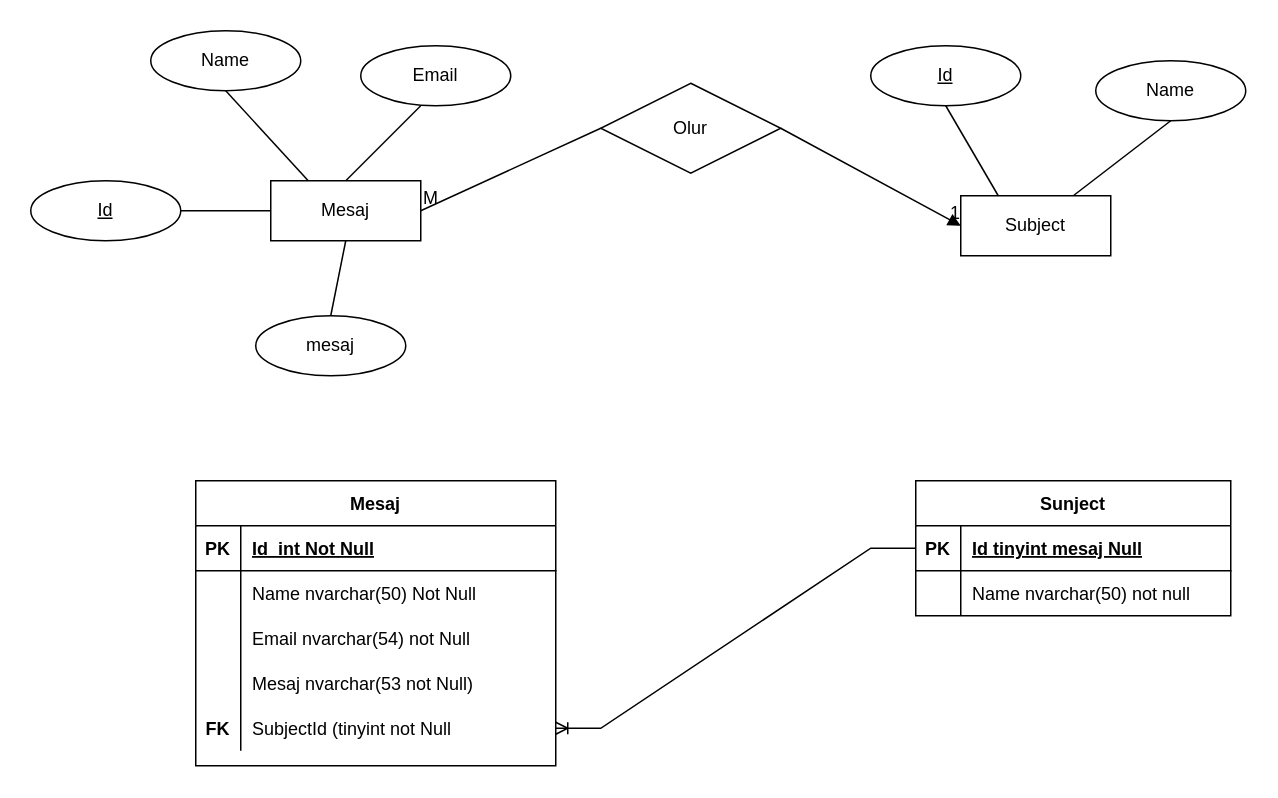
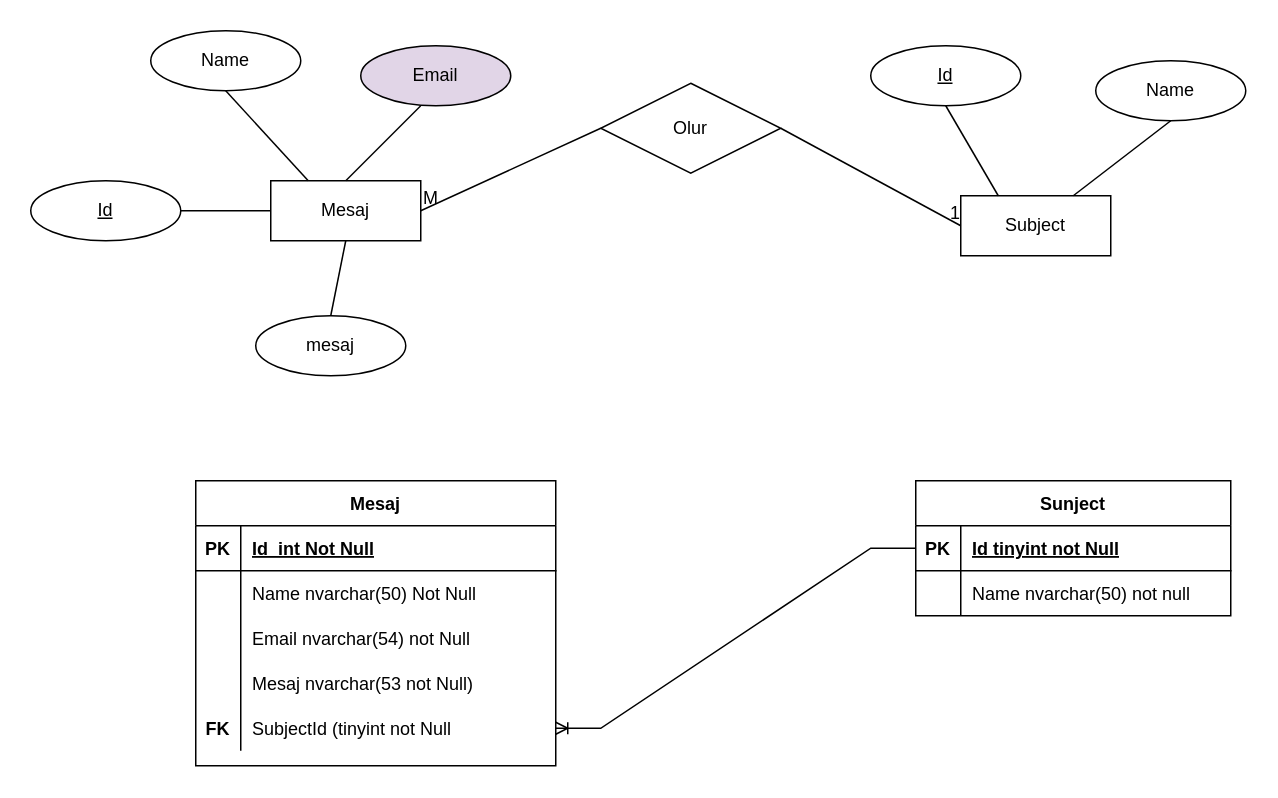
node "Email": fillcolor #ffffff -> #e1d5e7
edge "Olur" -> "Subject": arrowhead block -> none
node "Id tinyint mesaj Null": label "Id tinyint mesaj Null" -> "Id tinyint not Null"
